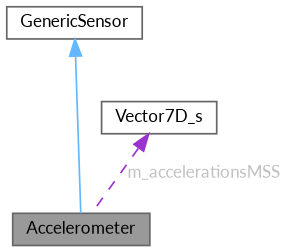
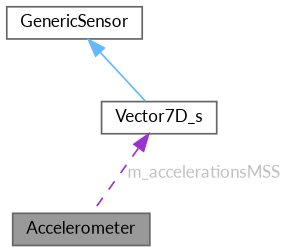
edge "Accelerometer" -> "GenericSensor": now "Vector7D_s" -> "GenericSensor"
